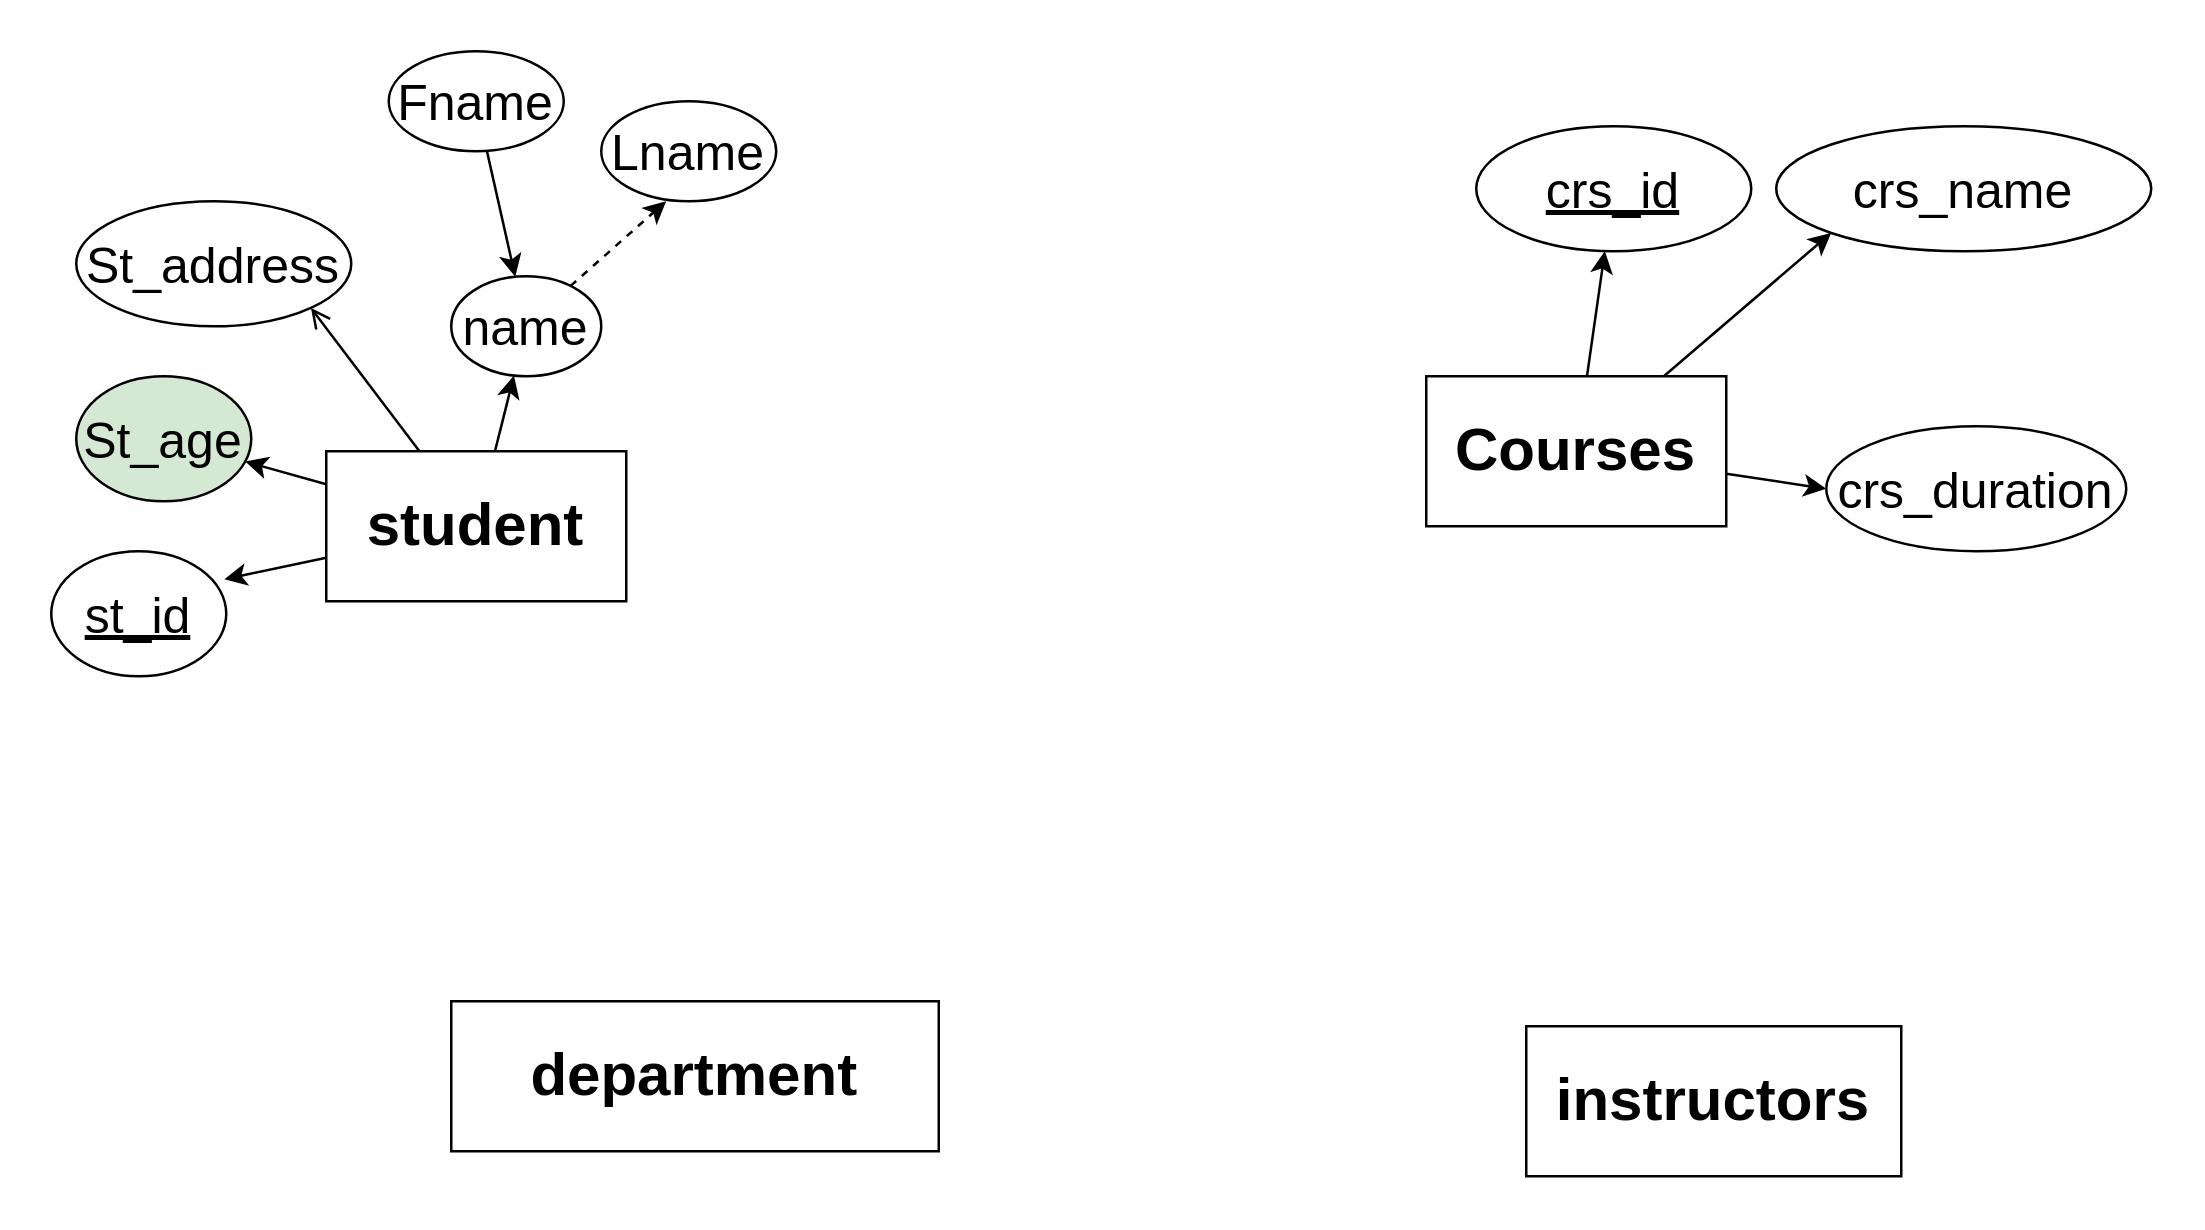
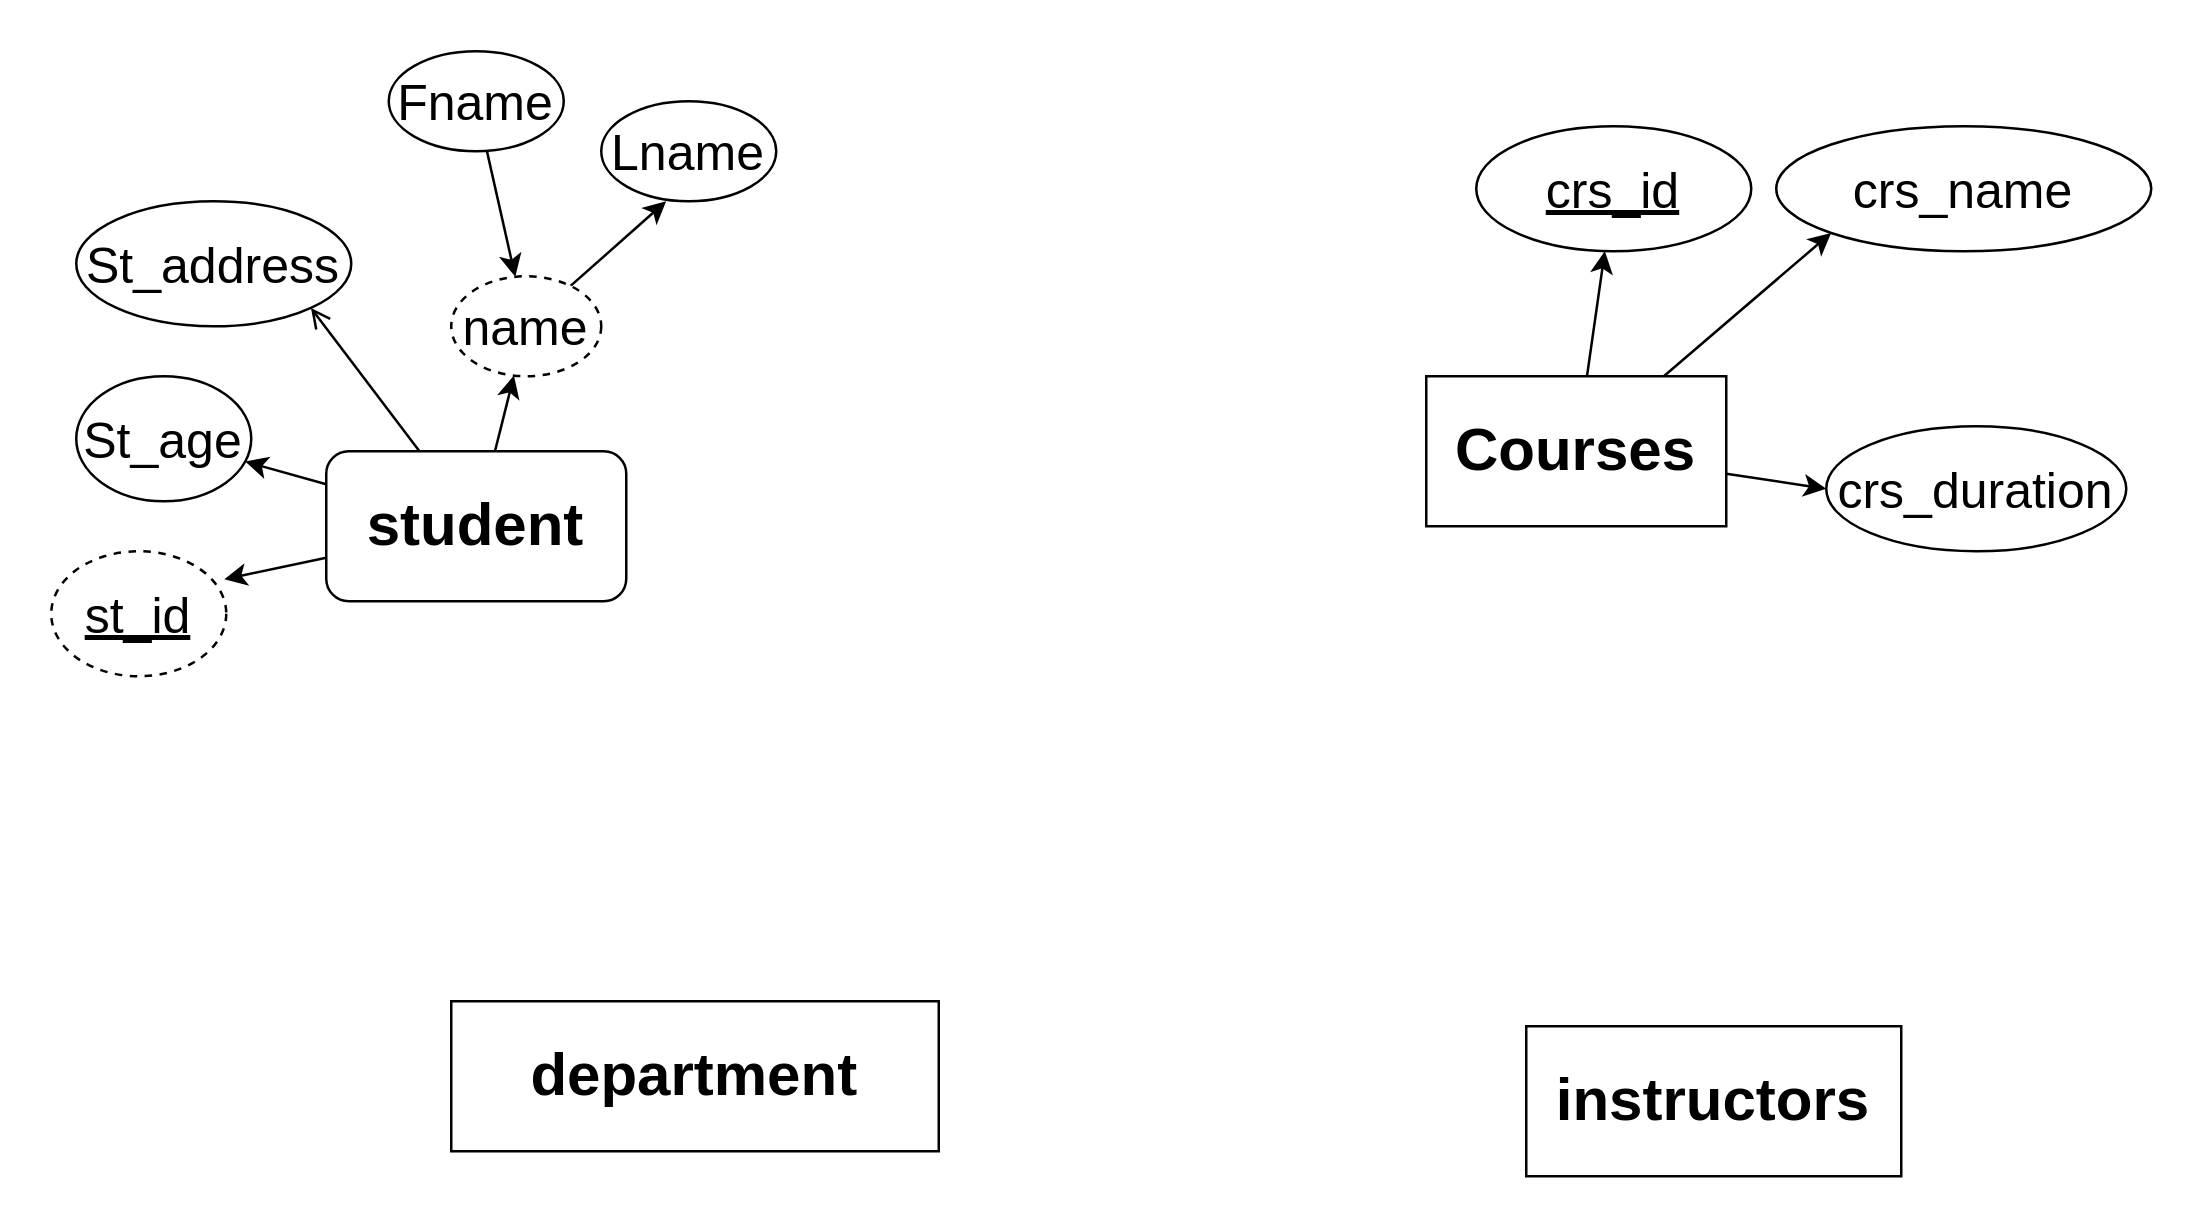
edge "name" -> "Lname": style dashed -> solid
node "name": style solid -> dashed
node "St_age": fillcolor #d5e8d4 -> #ffffff
node "student": shape rectangle -> rounded rectangle
node "st_id": style solid -> dashed
